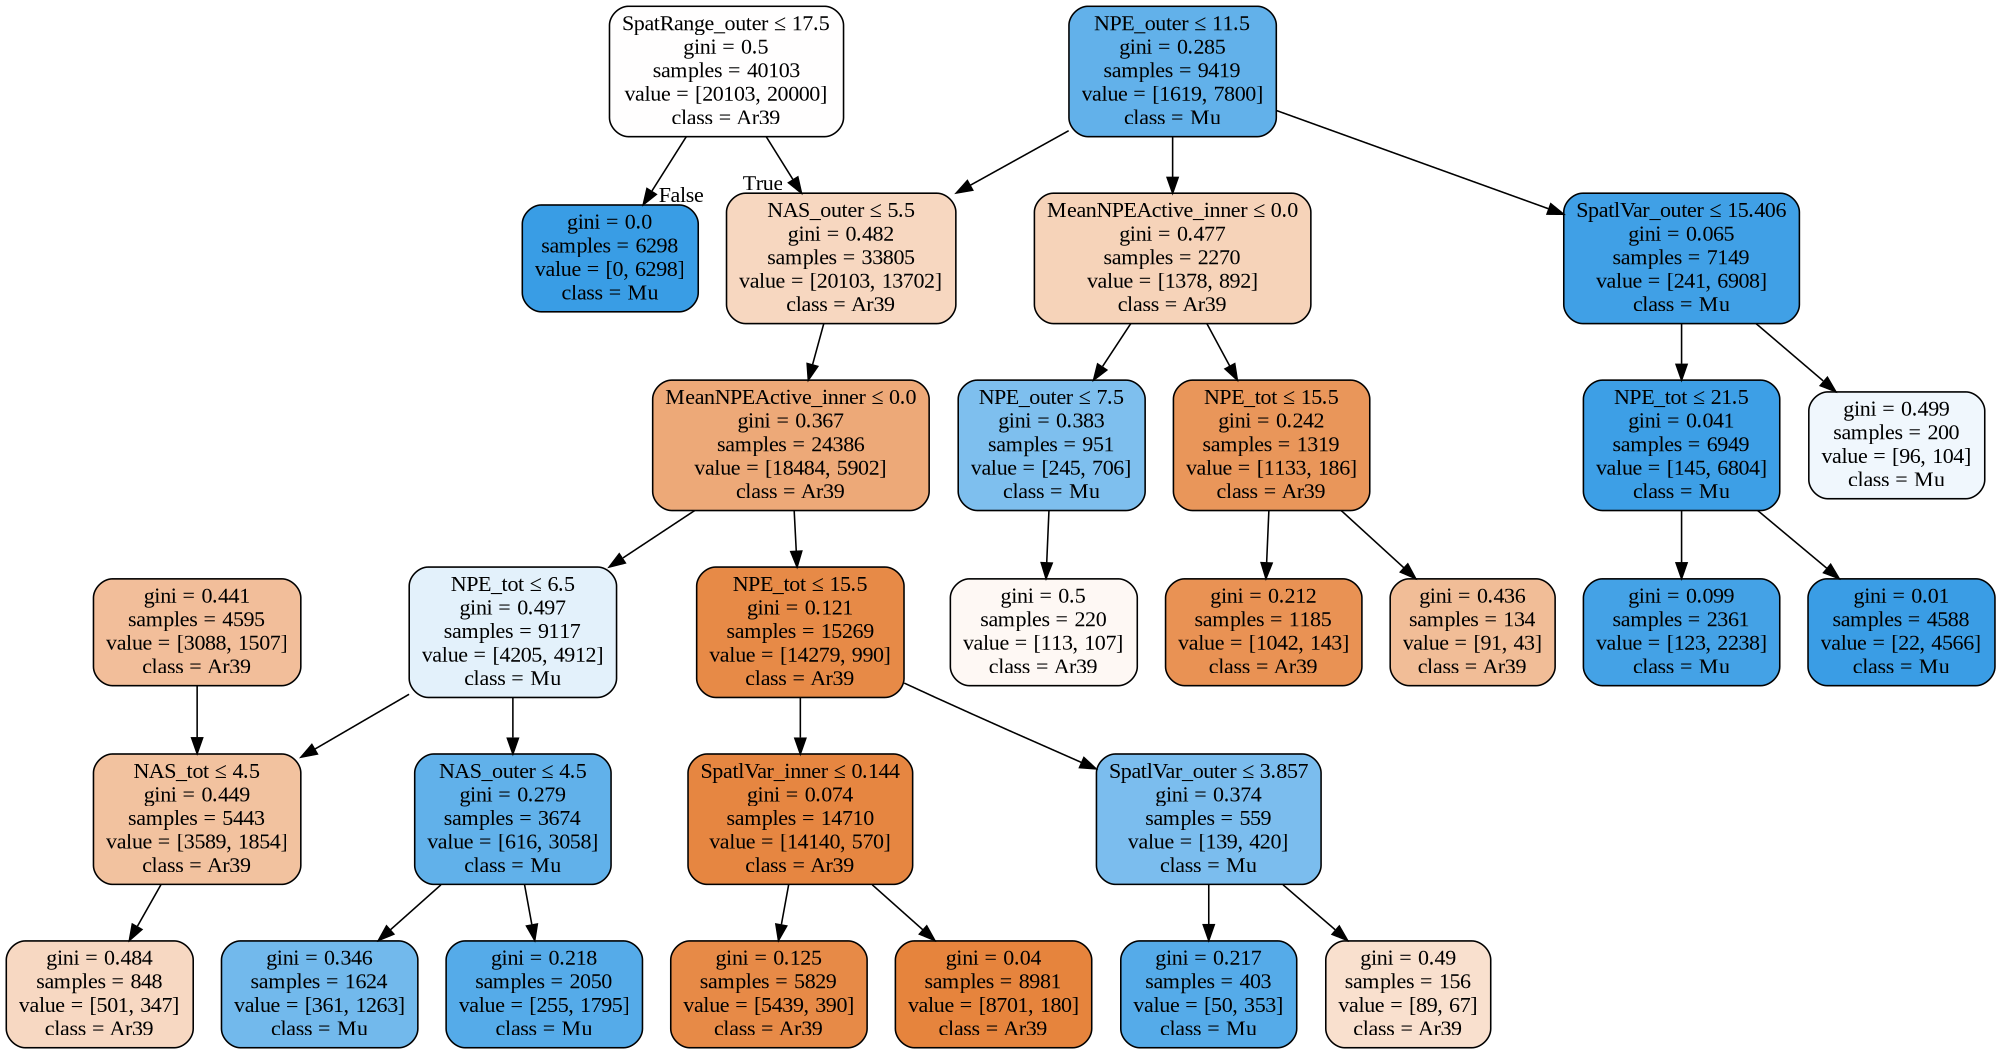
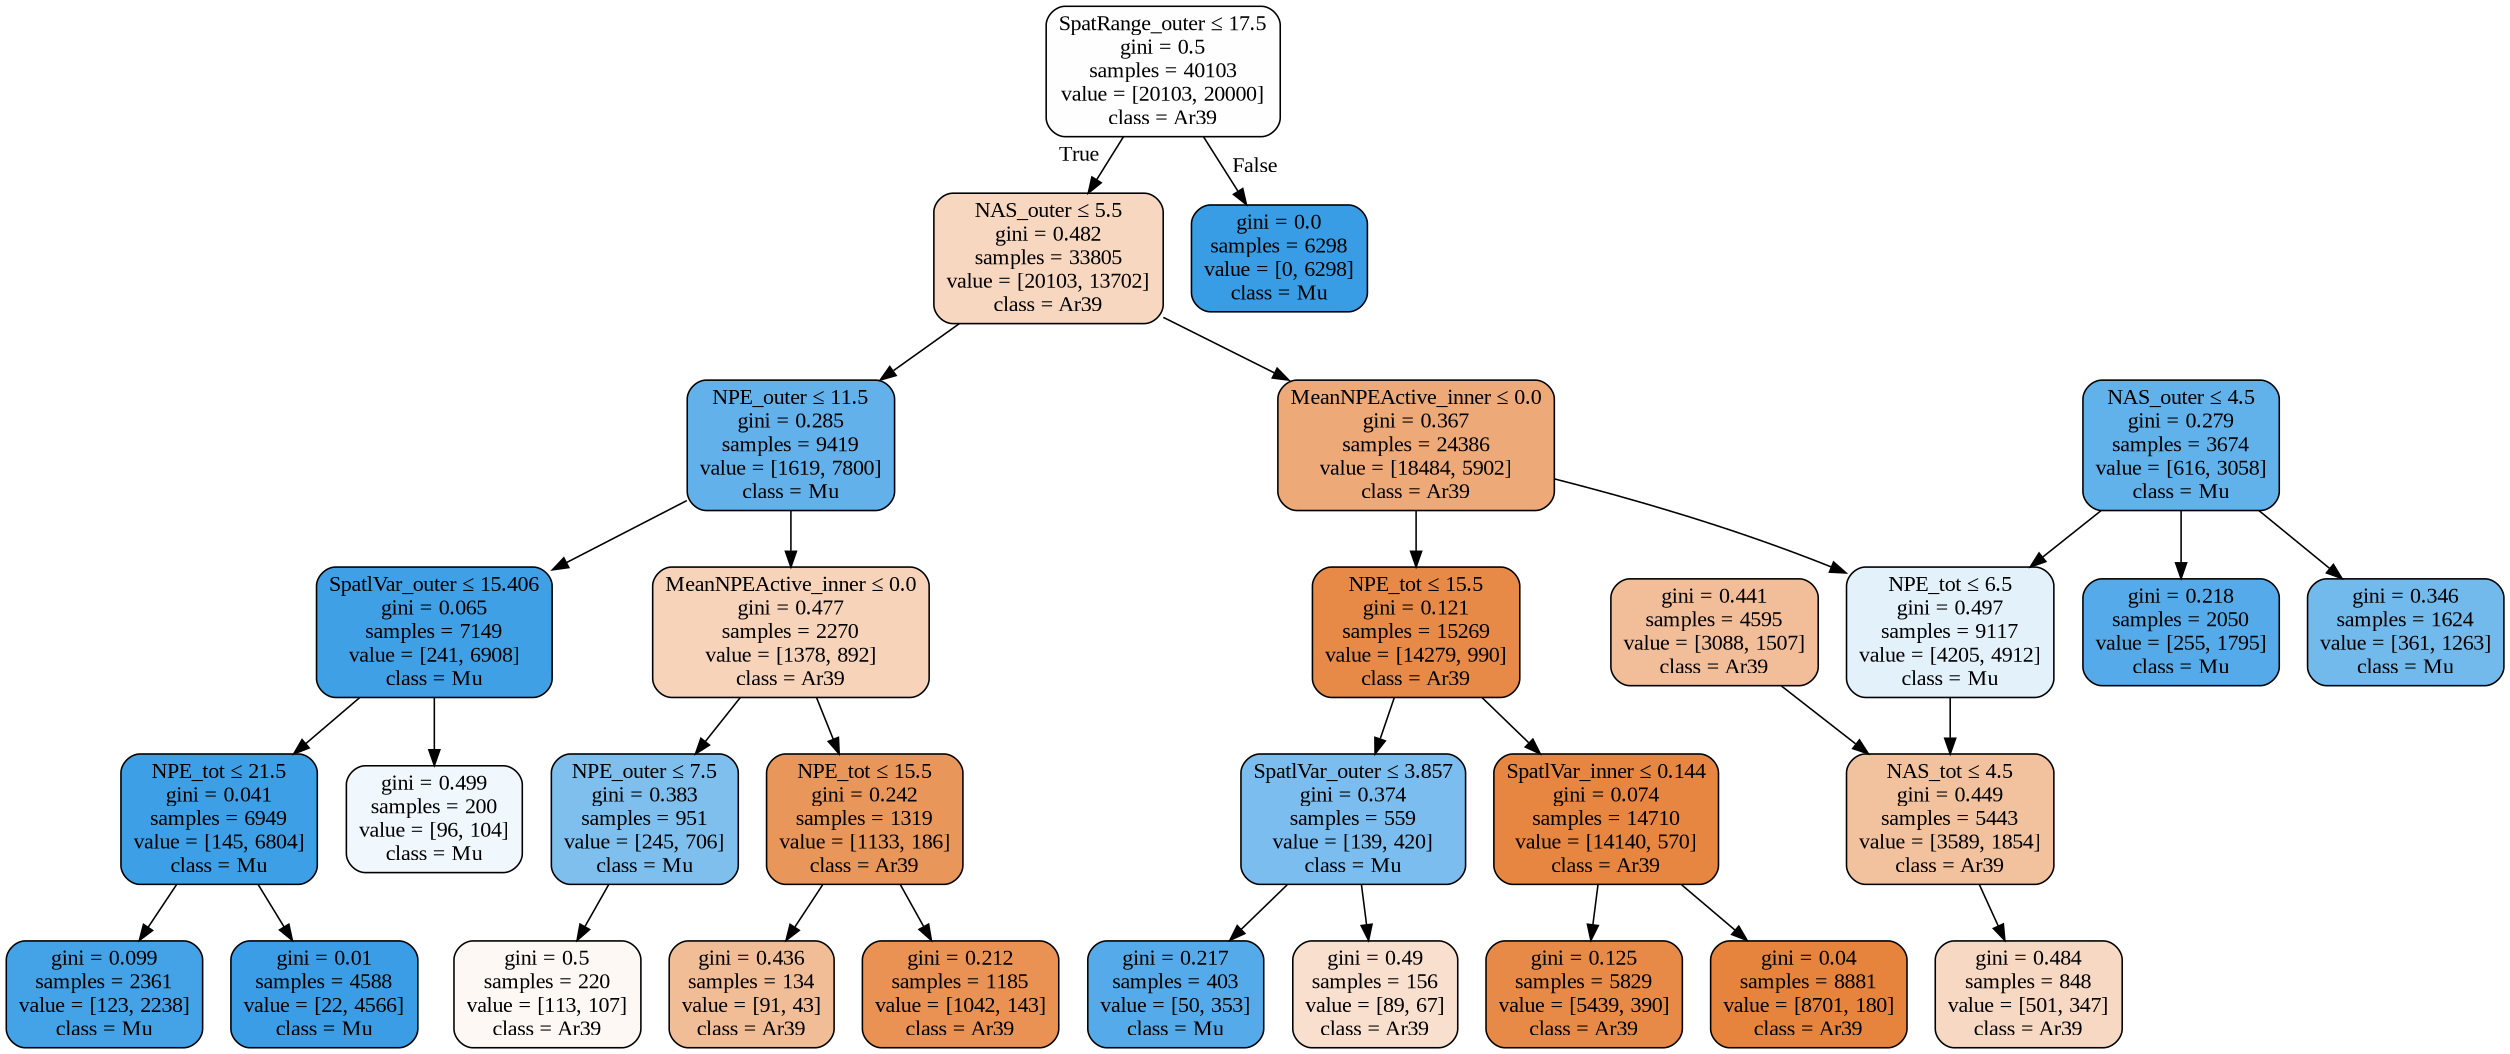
edge "NPE_outer ≤ 11.5" -> "NAS_outer ≤ 5.5": reversed
edge "NPE_tot ≤ 6.5" -> "NAS_outer ≤ 4.5": reversed
node "gini = 0.04": text "samples = 8981" -> "samples = 8881"
